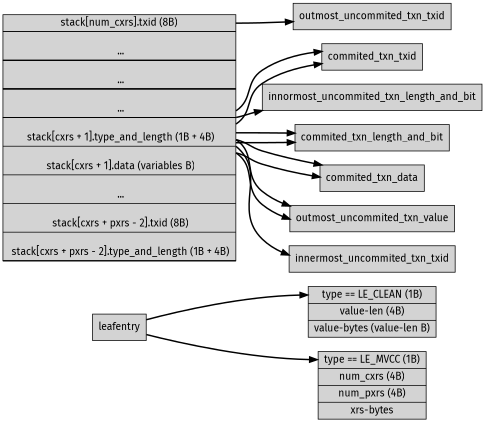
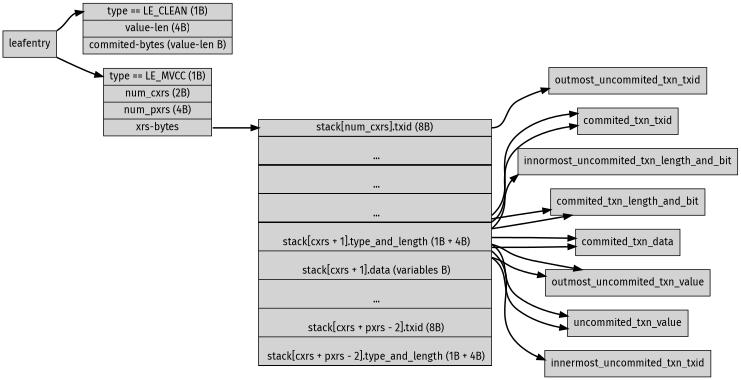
edge "type == LE_MVCC (1B)" -> "stack[num_cxrs].txid (8B)": added
node "uncommited_txn_value": added
node "type == LE_CLEAN (1B)": text "value-bytes (value-len B)" -> "commited-bytes (value-len B)"
node "type == LE_MVCC (1B)": text "num_cxrs (4B)" -> "num_cxrs (2B)"
